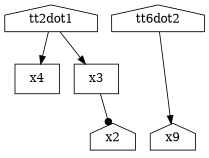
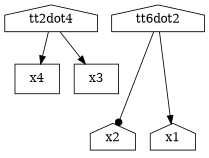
node "tt2dot1": label "tt2dot1" -> "tt2dot4"
edge "x3" -> "x2": now "tt6dot2" -> "x2"
node "x9": label "x9" -> "x1"
